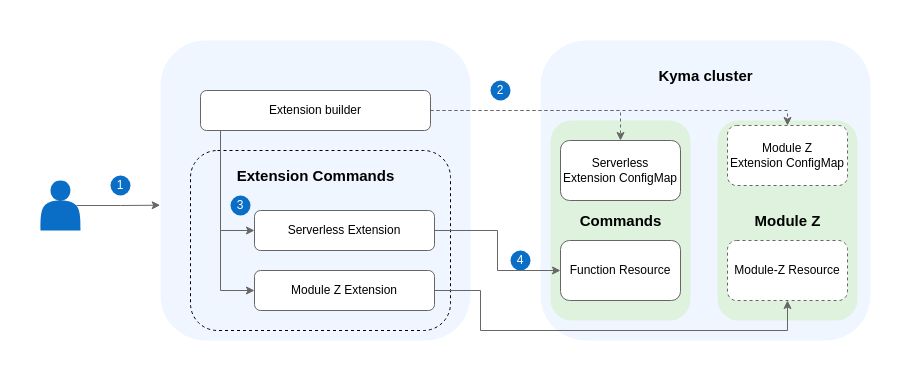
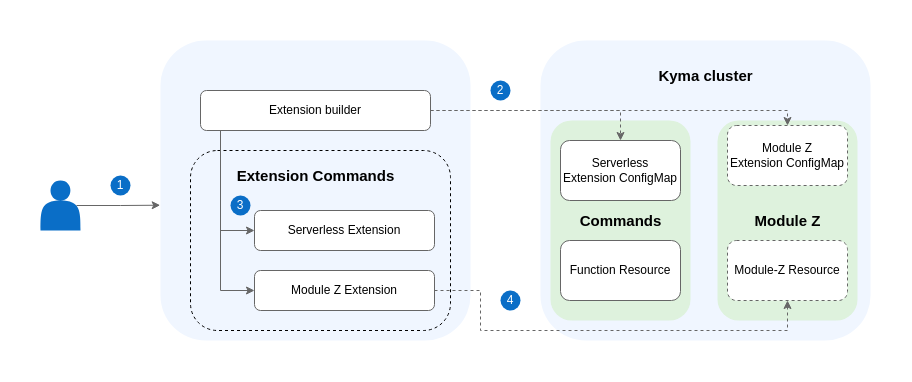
edge "Serverless Extension" -> "Function Resource": removed
node "4": moved (521, 261) -> (511, 301)
edge "Module Z Extension" -> "Module-Z Resource": style solid -> dashed
